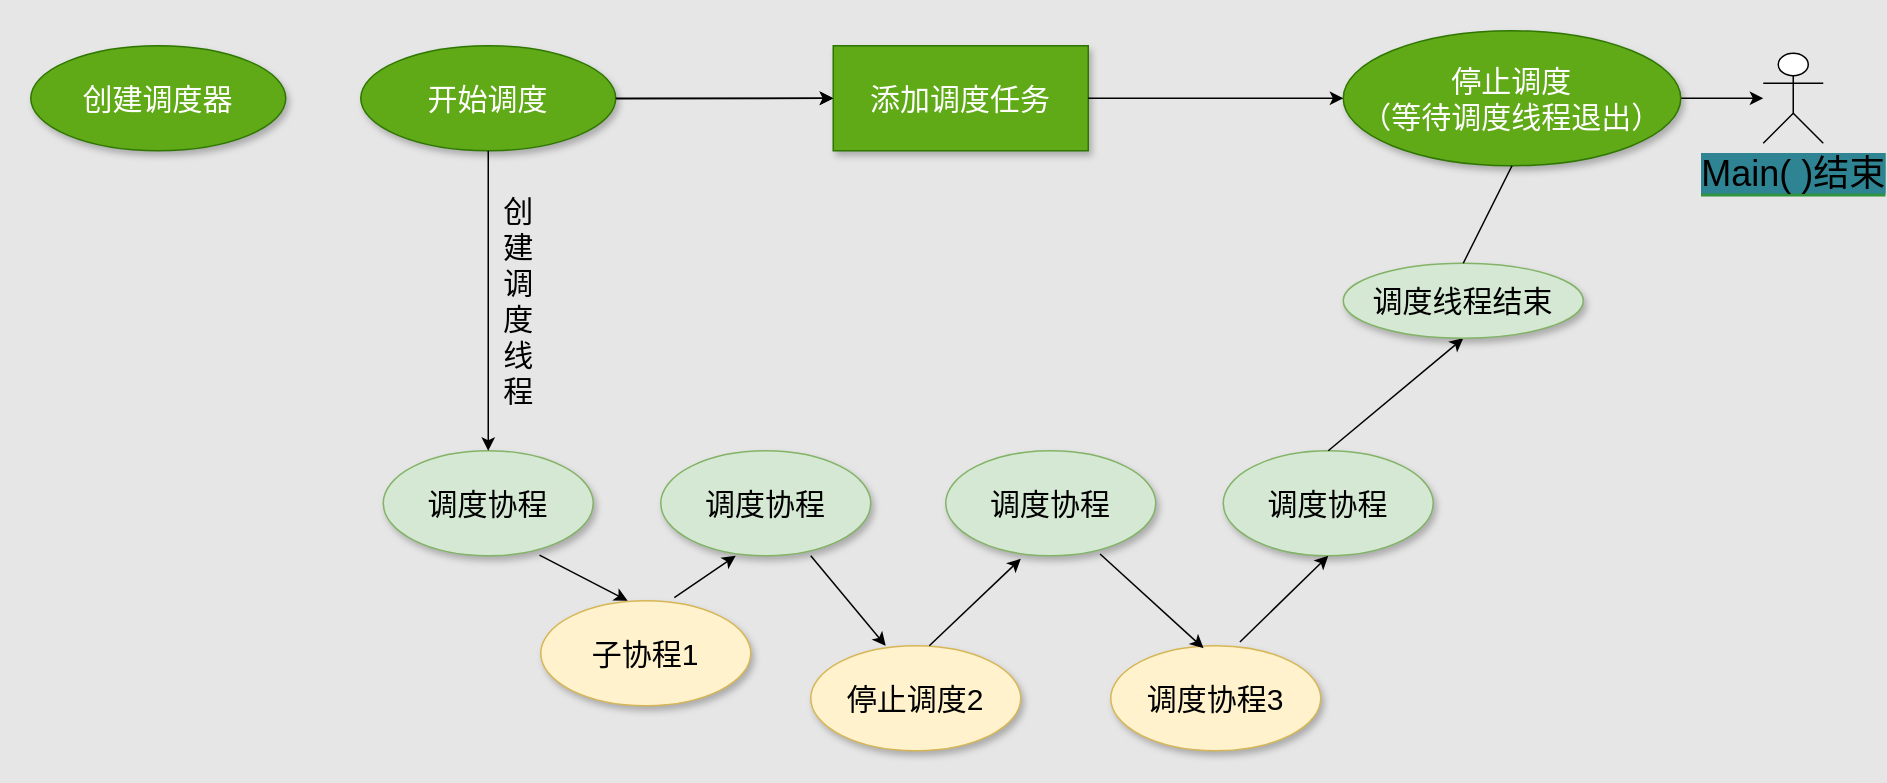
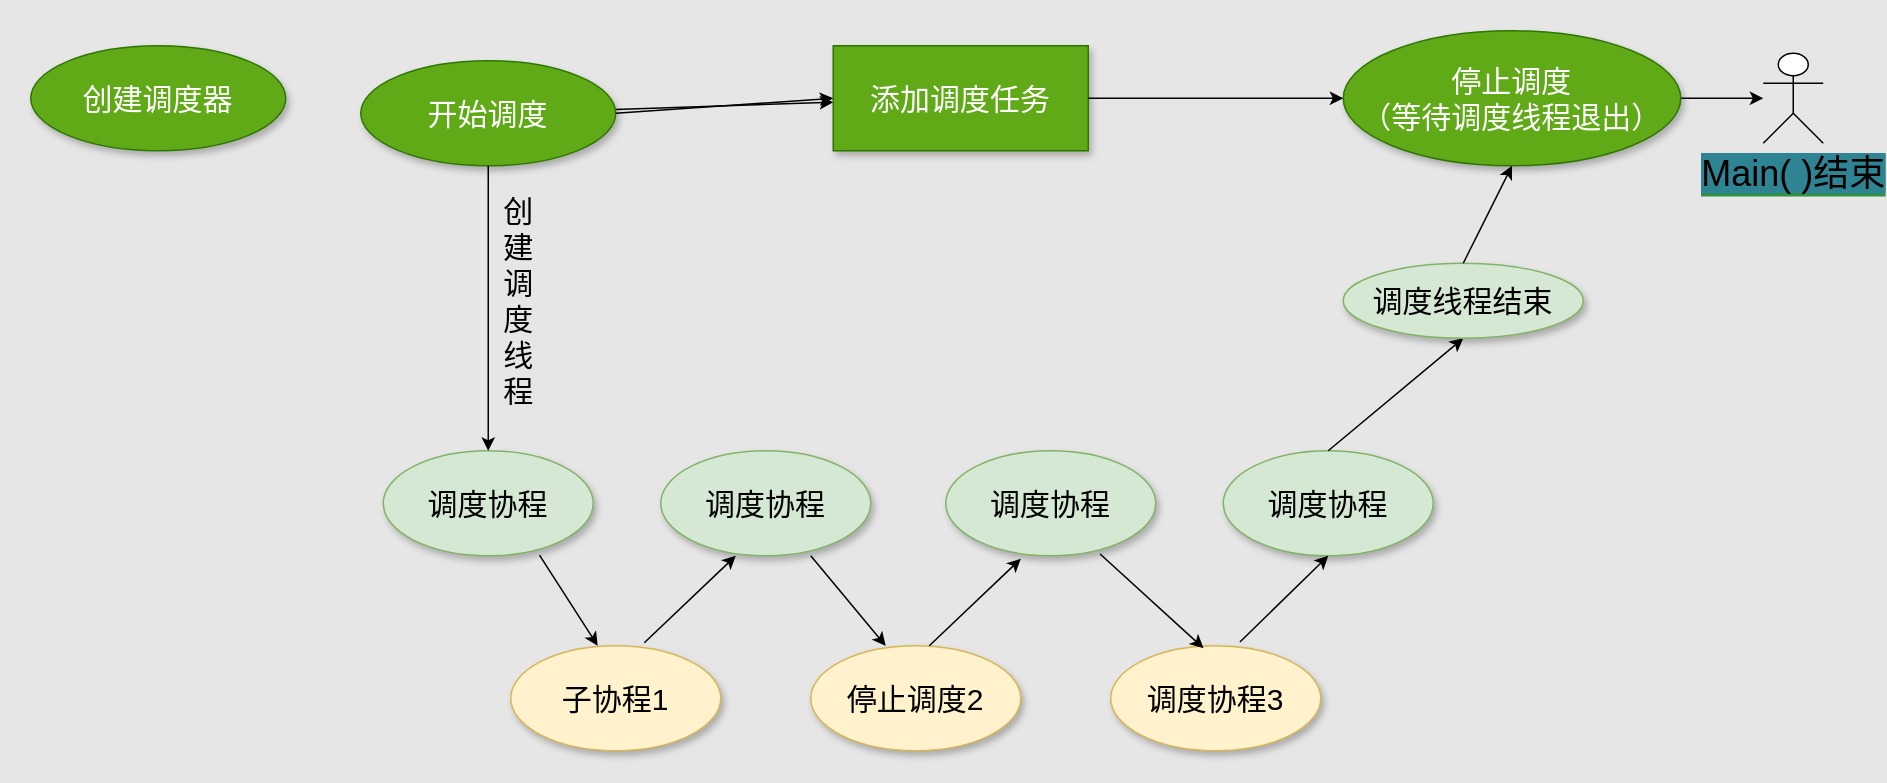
node "开始调度": moved (488, 98) -> (488, 113)
edge "停止调度 （等待调度线程退出）" -- "调度线程结束": arrowhead none -> classic
node "子协程1": moved (646, 653) -> (616, 698)
